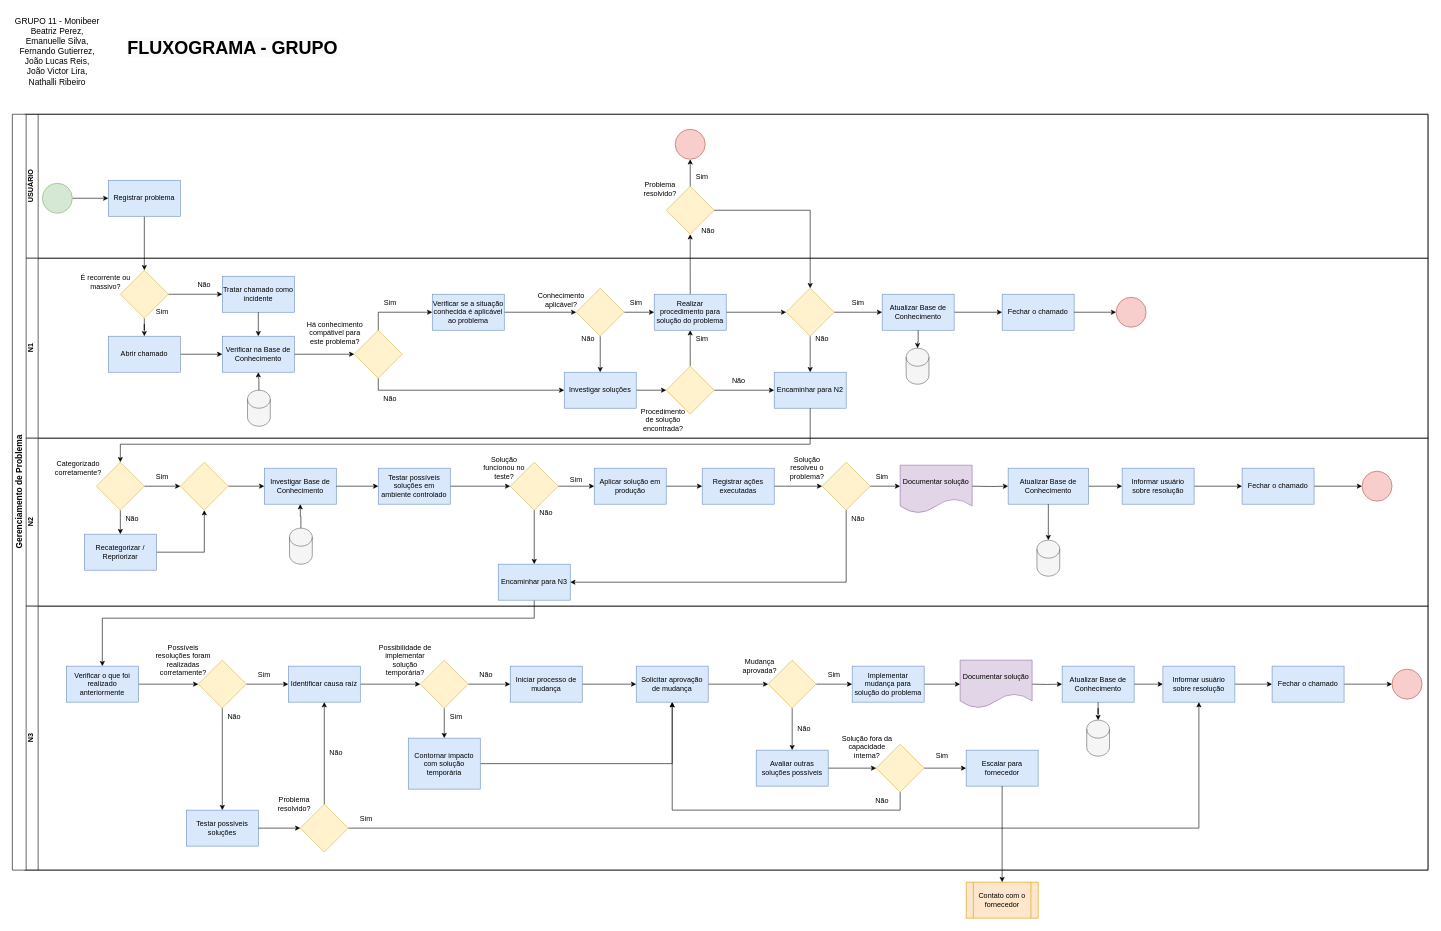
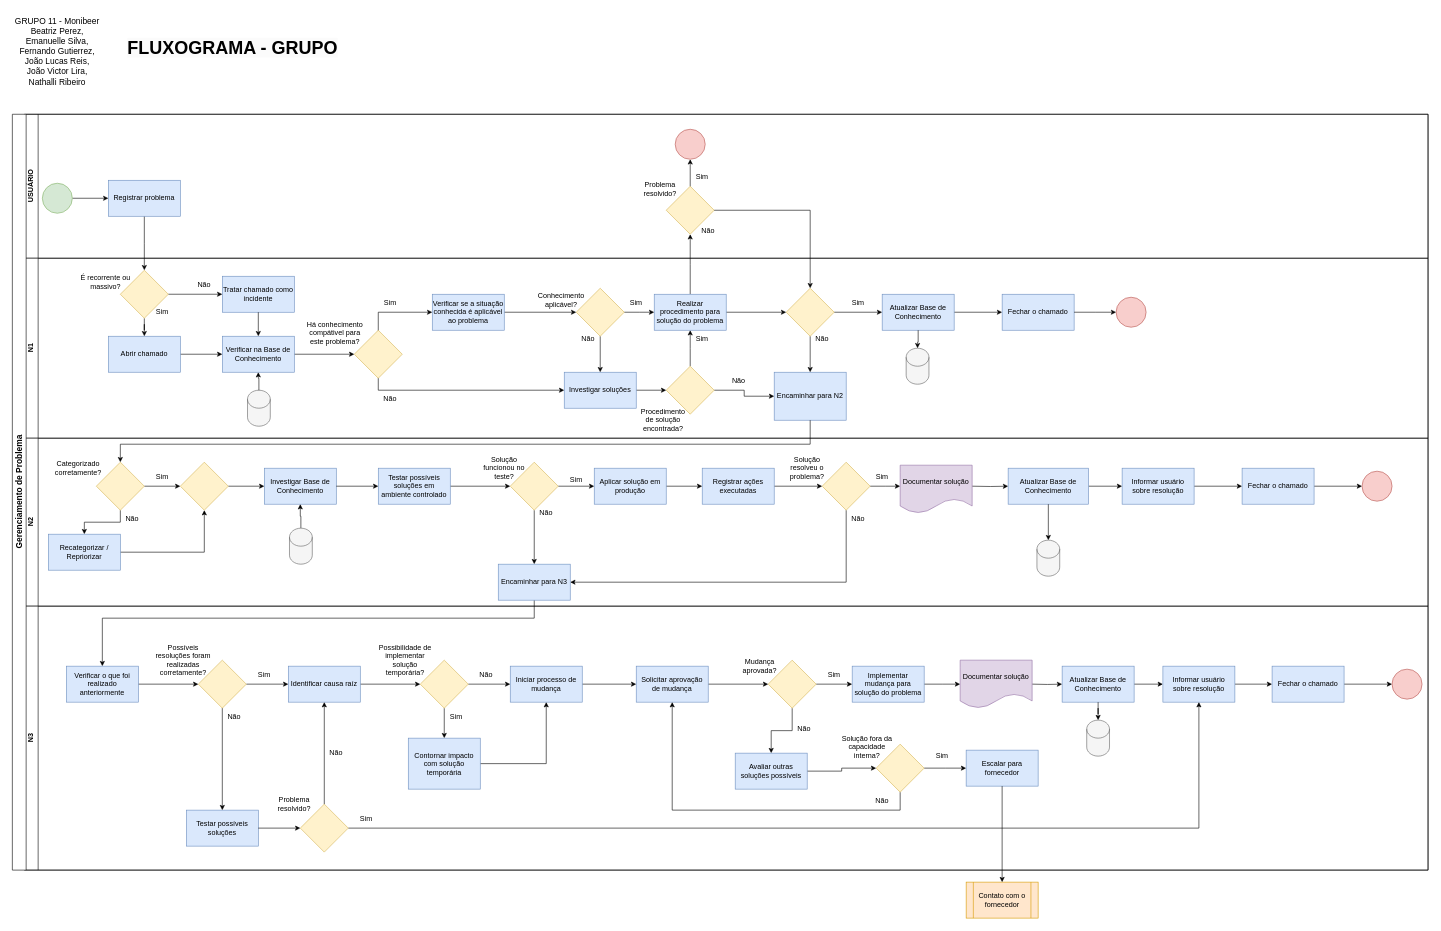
node "Encaminhar para N2": size 72x36 -> 72x48
node "Recategorizar / Repriorizar": moved (120, 552) -> (84, 552)
edge "Contornar impacto com solução temporária" -> "Solicitar aprovação de mudança": now "Contornar impacto com solução temporária" -> "Iniciar processo de mudança"
node "Avaliar outras soluções possíveis": moved (792, 768) -> (771, 771)
